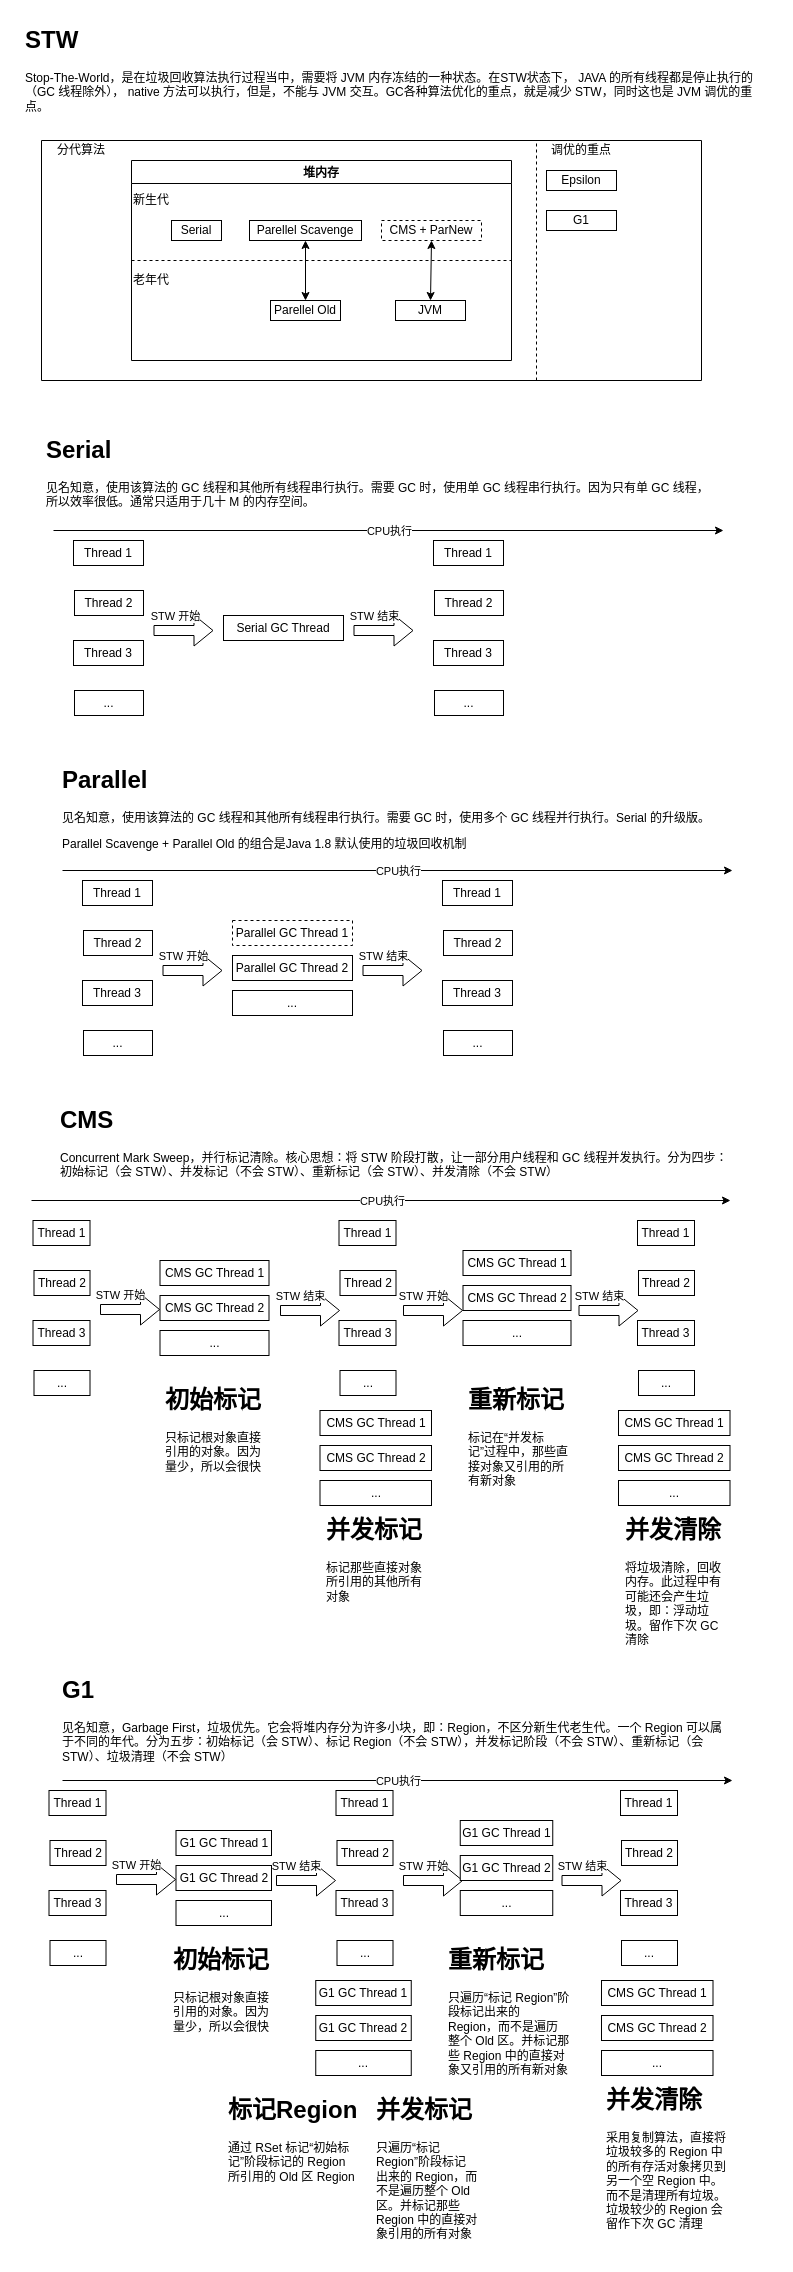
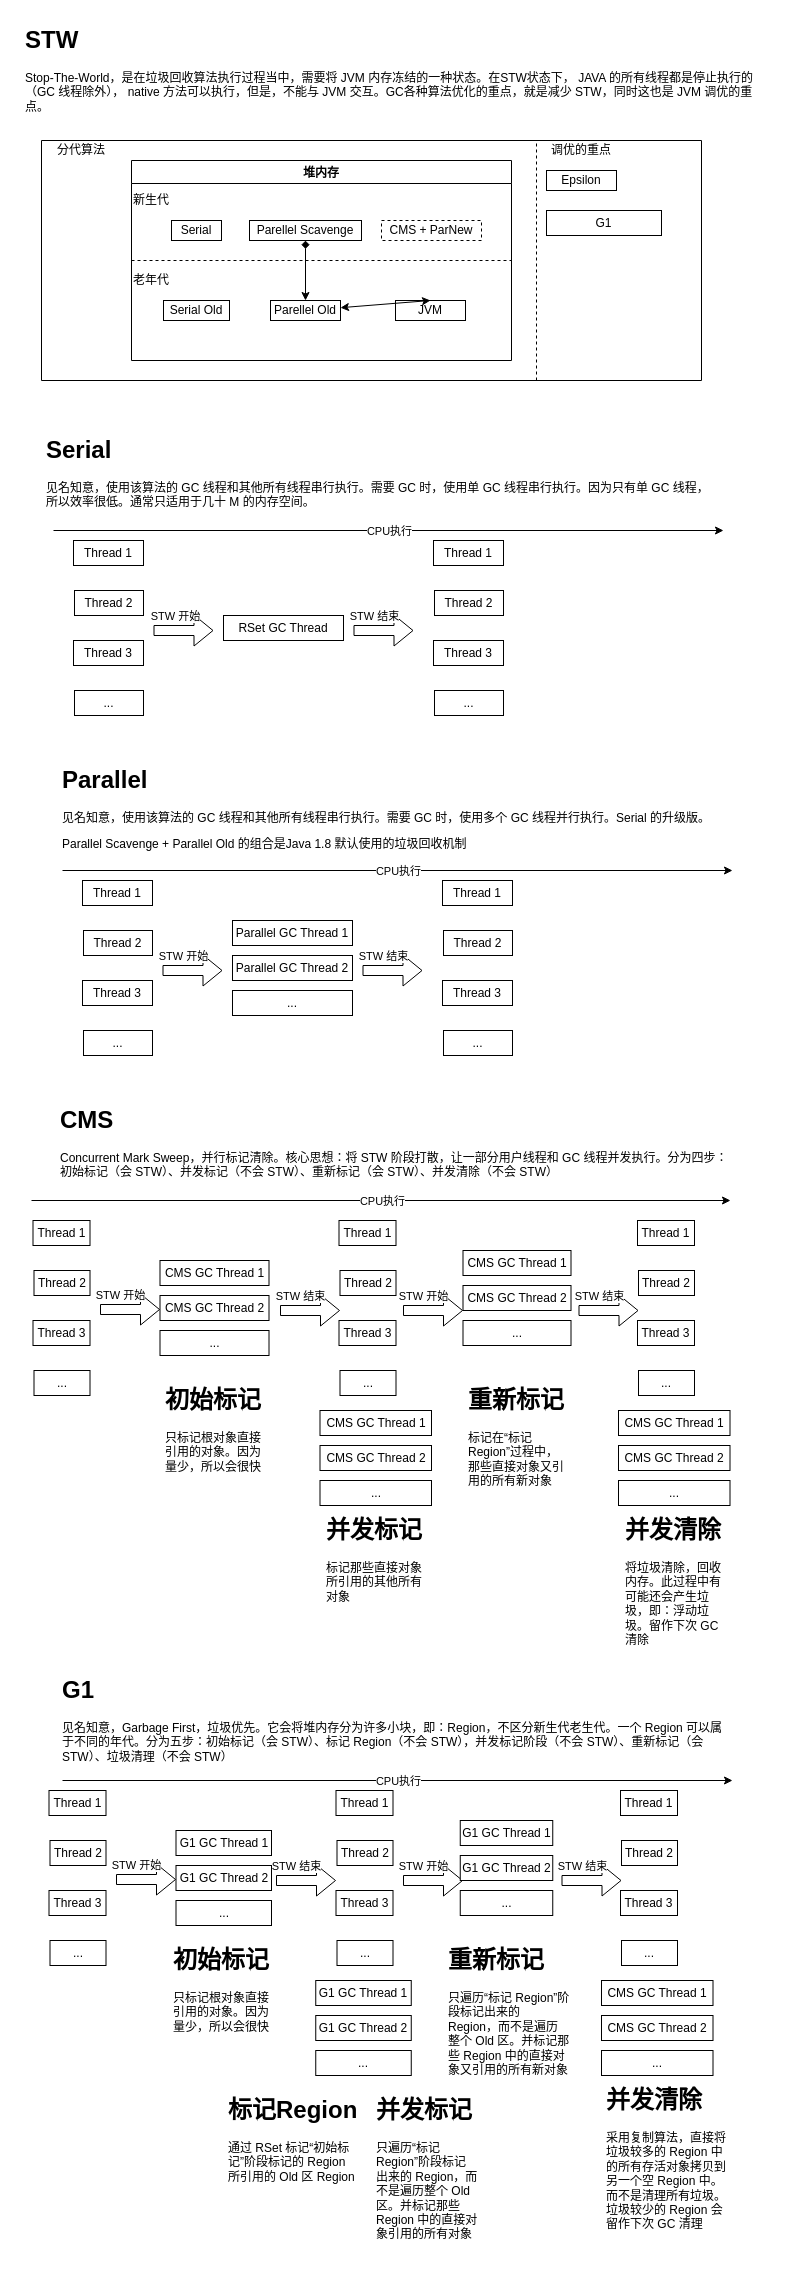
node "G1": size 70x20 -> 115x25
edge "Parellel Scavenge" -- "Parellel Old": arrowhead classic -> diamond
edge "CMS + ParNew" -- "JVM": now "Parellel Old" -- "JVM"
node "Serial Old": added
node "Serial GC Thread": label "Serial GC Thread" -> "RSet GC Thread"
node "Parallel GC Thread 1": style dashed -> solid
node "重新标记 标记在“并发标记”过程中，那些直接对象又引用的所有新对象": label "重新标记 标记在“并发标记”过程中，那些直接对象又引用的所有新对象" -> "重新标记 标记在“标记Region”过程中，那些直接对象又引用的所有新对象"
